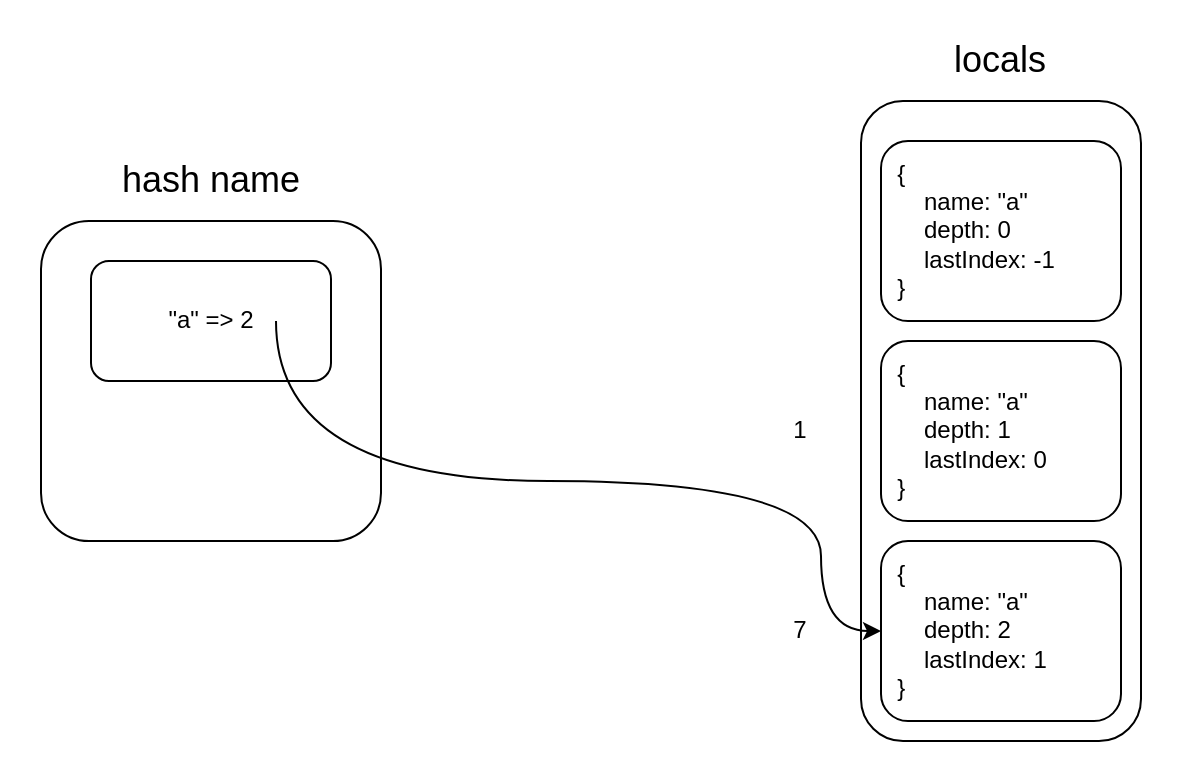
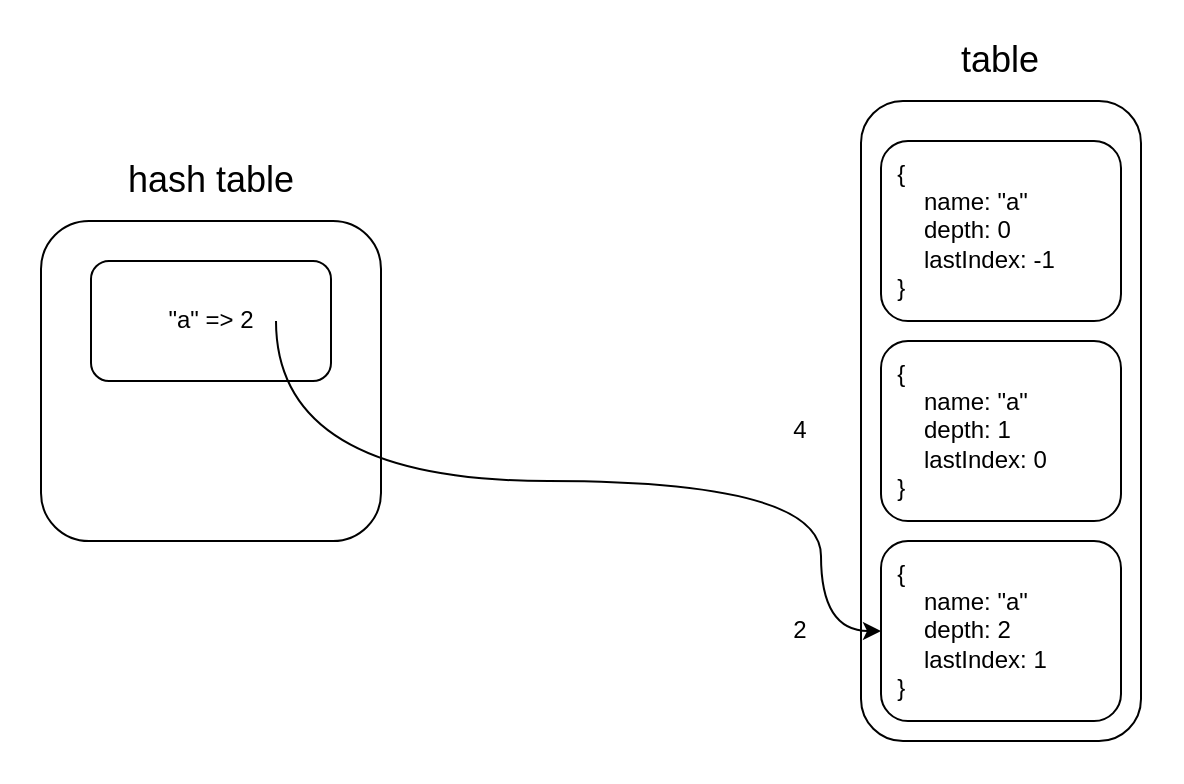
node "locals": label "locals" -> "table"
node "hash name": label "hash name" -> "hash table"
node "1": label "1" -> "4"
node "7": label "7" -> "2"
